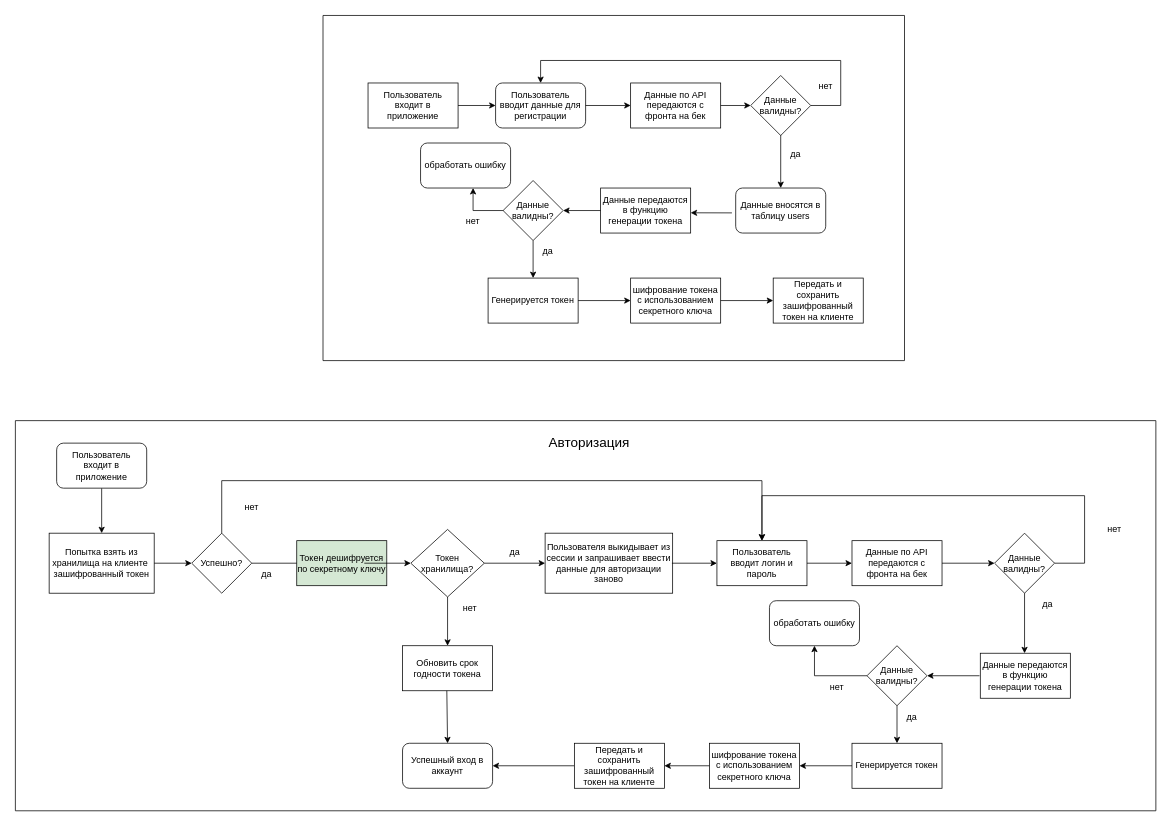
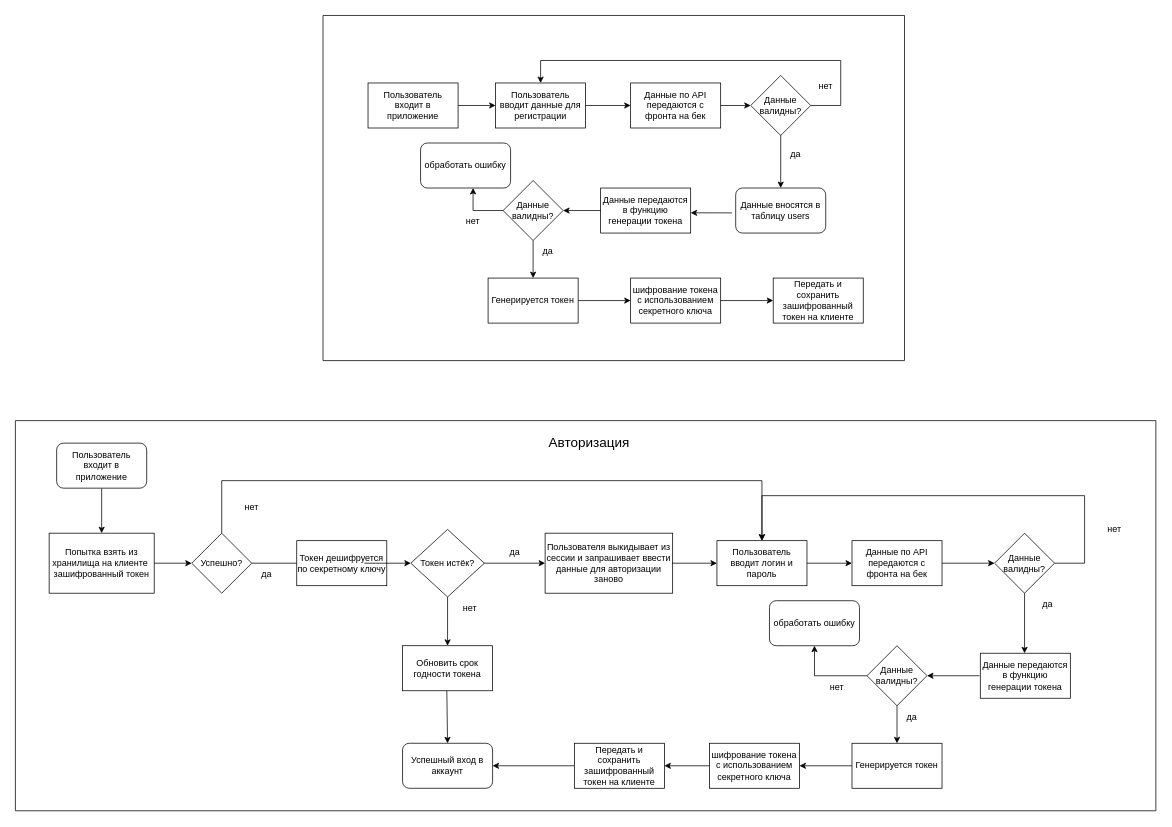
node "Пользователь вводит данные для регистрации": shape rounded rectangle -> rectangle
node "Токен дешифруется по секретному ключу": fillcolor #d5e8d4 -> #ffffff
node "Токен хранилища?": label "Токен хранилища?" -> "Токен истёк?"
